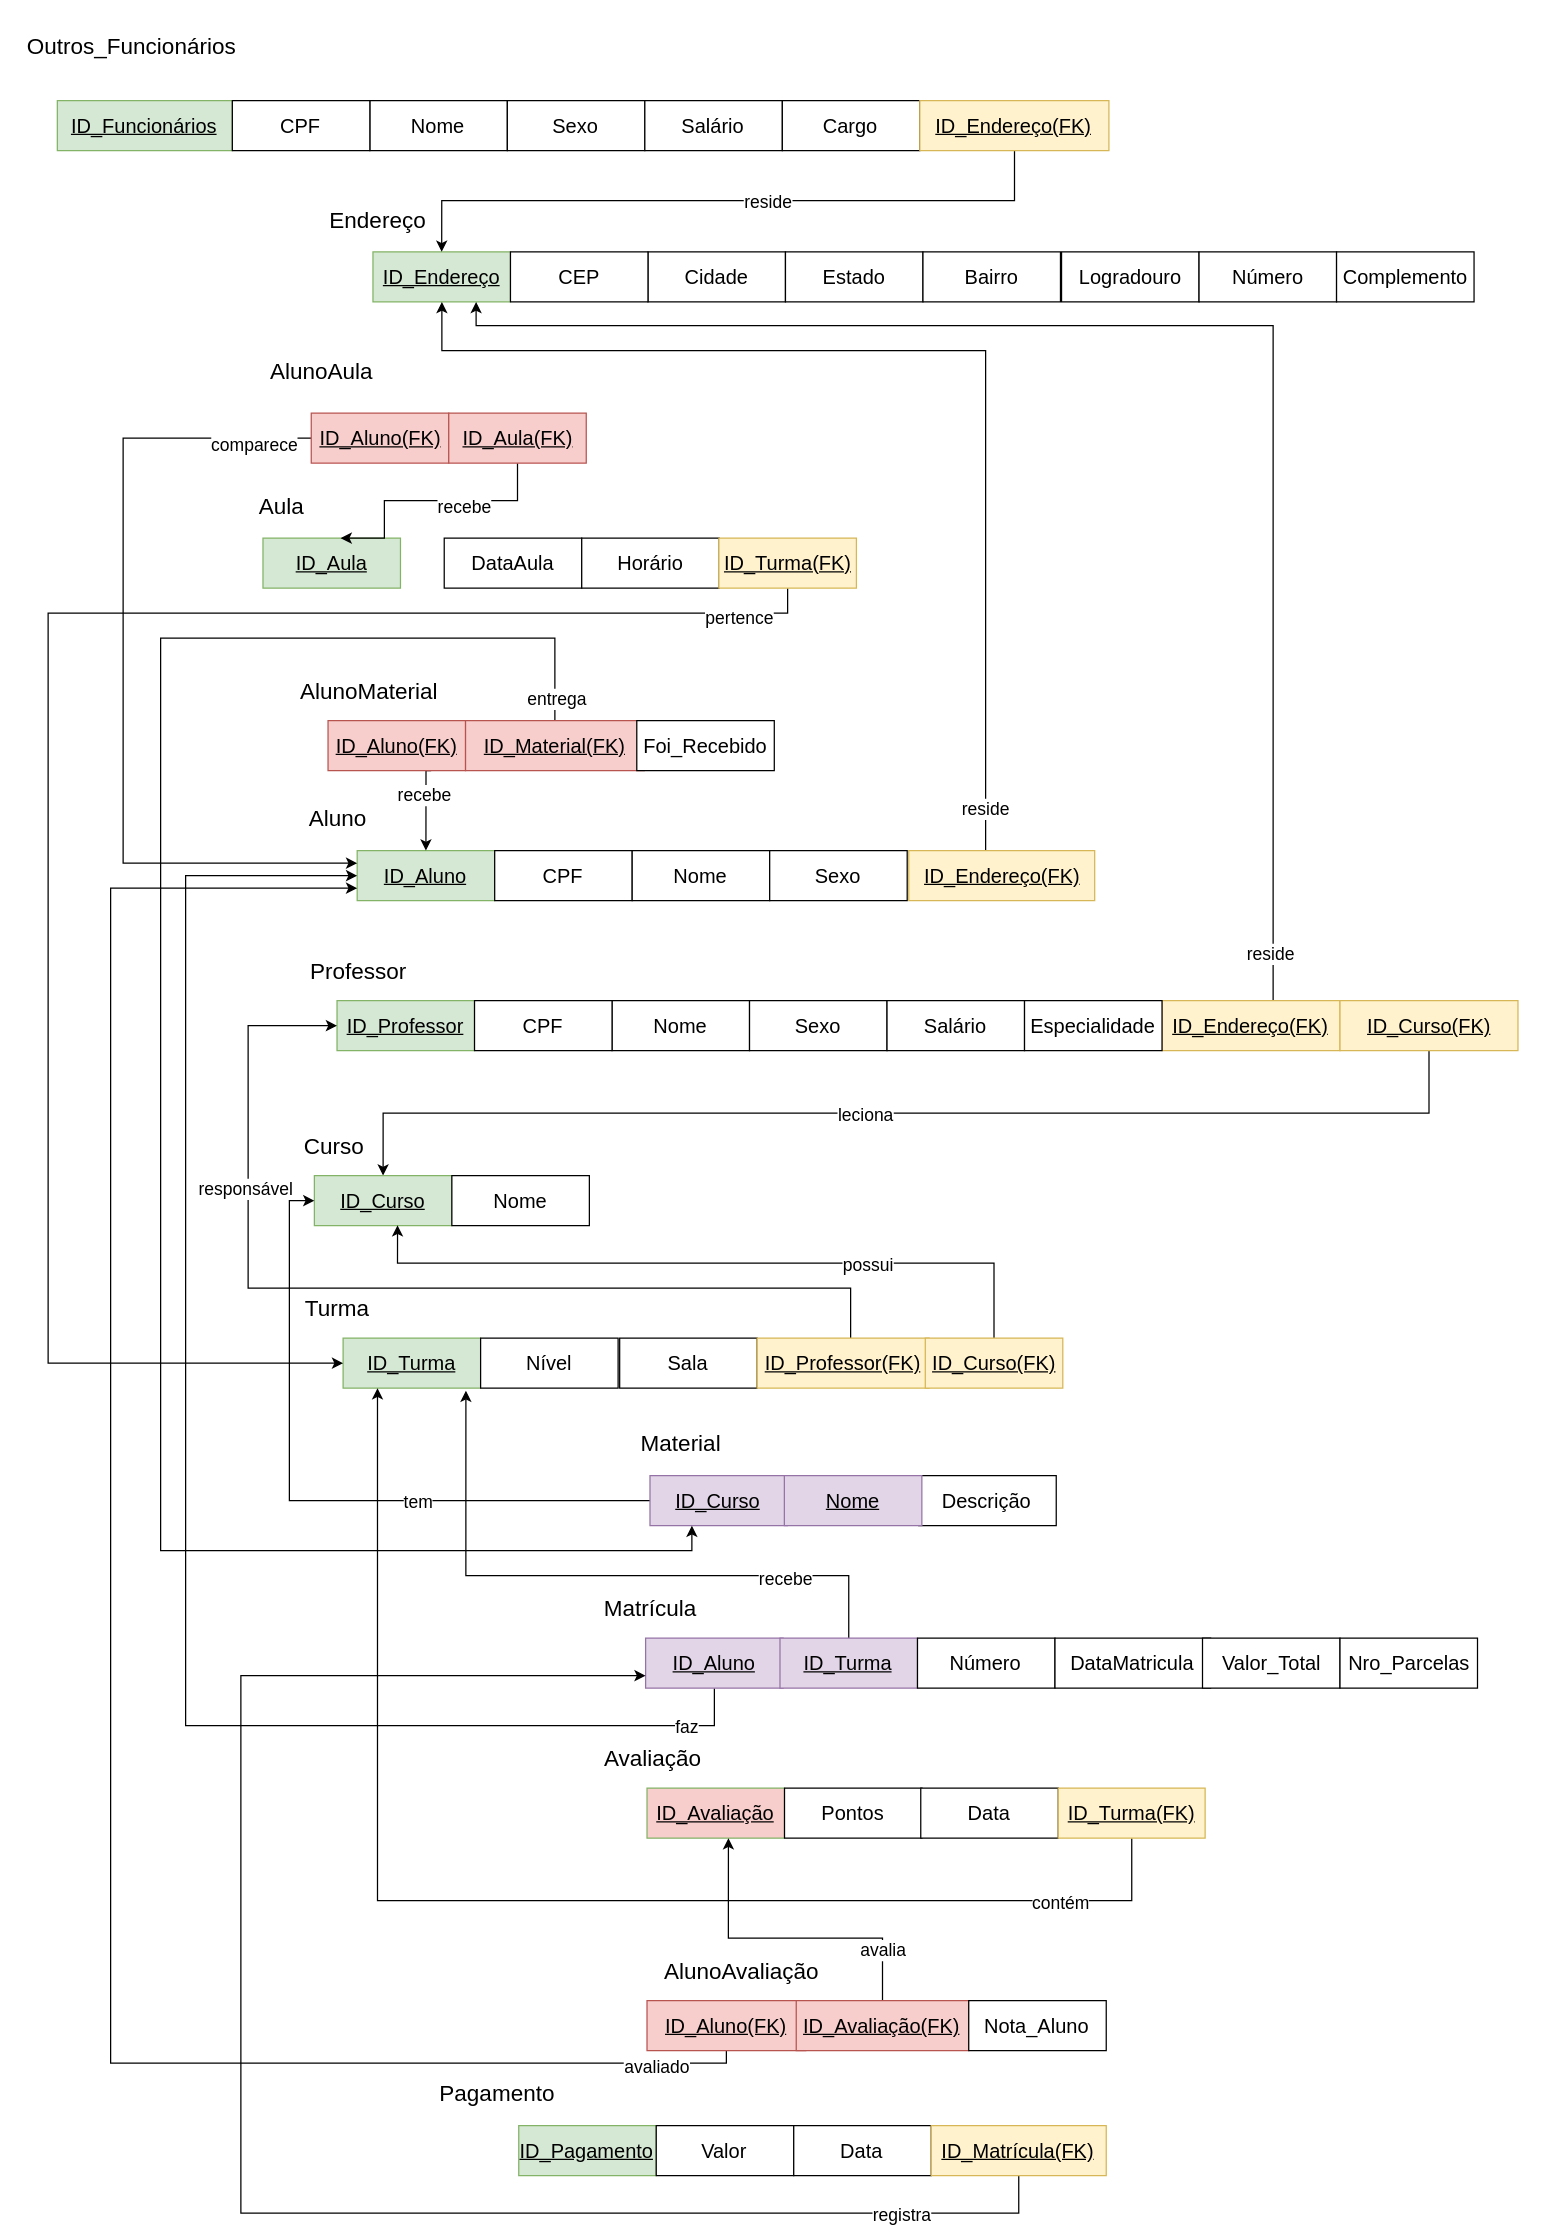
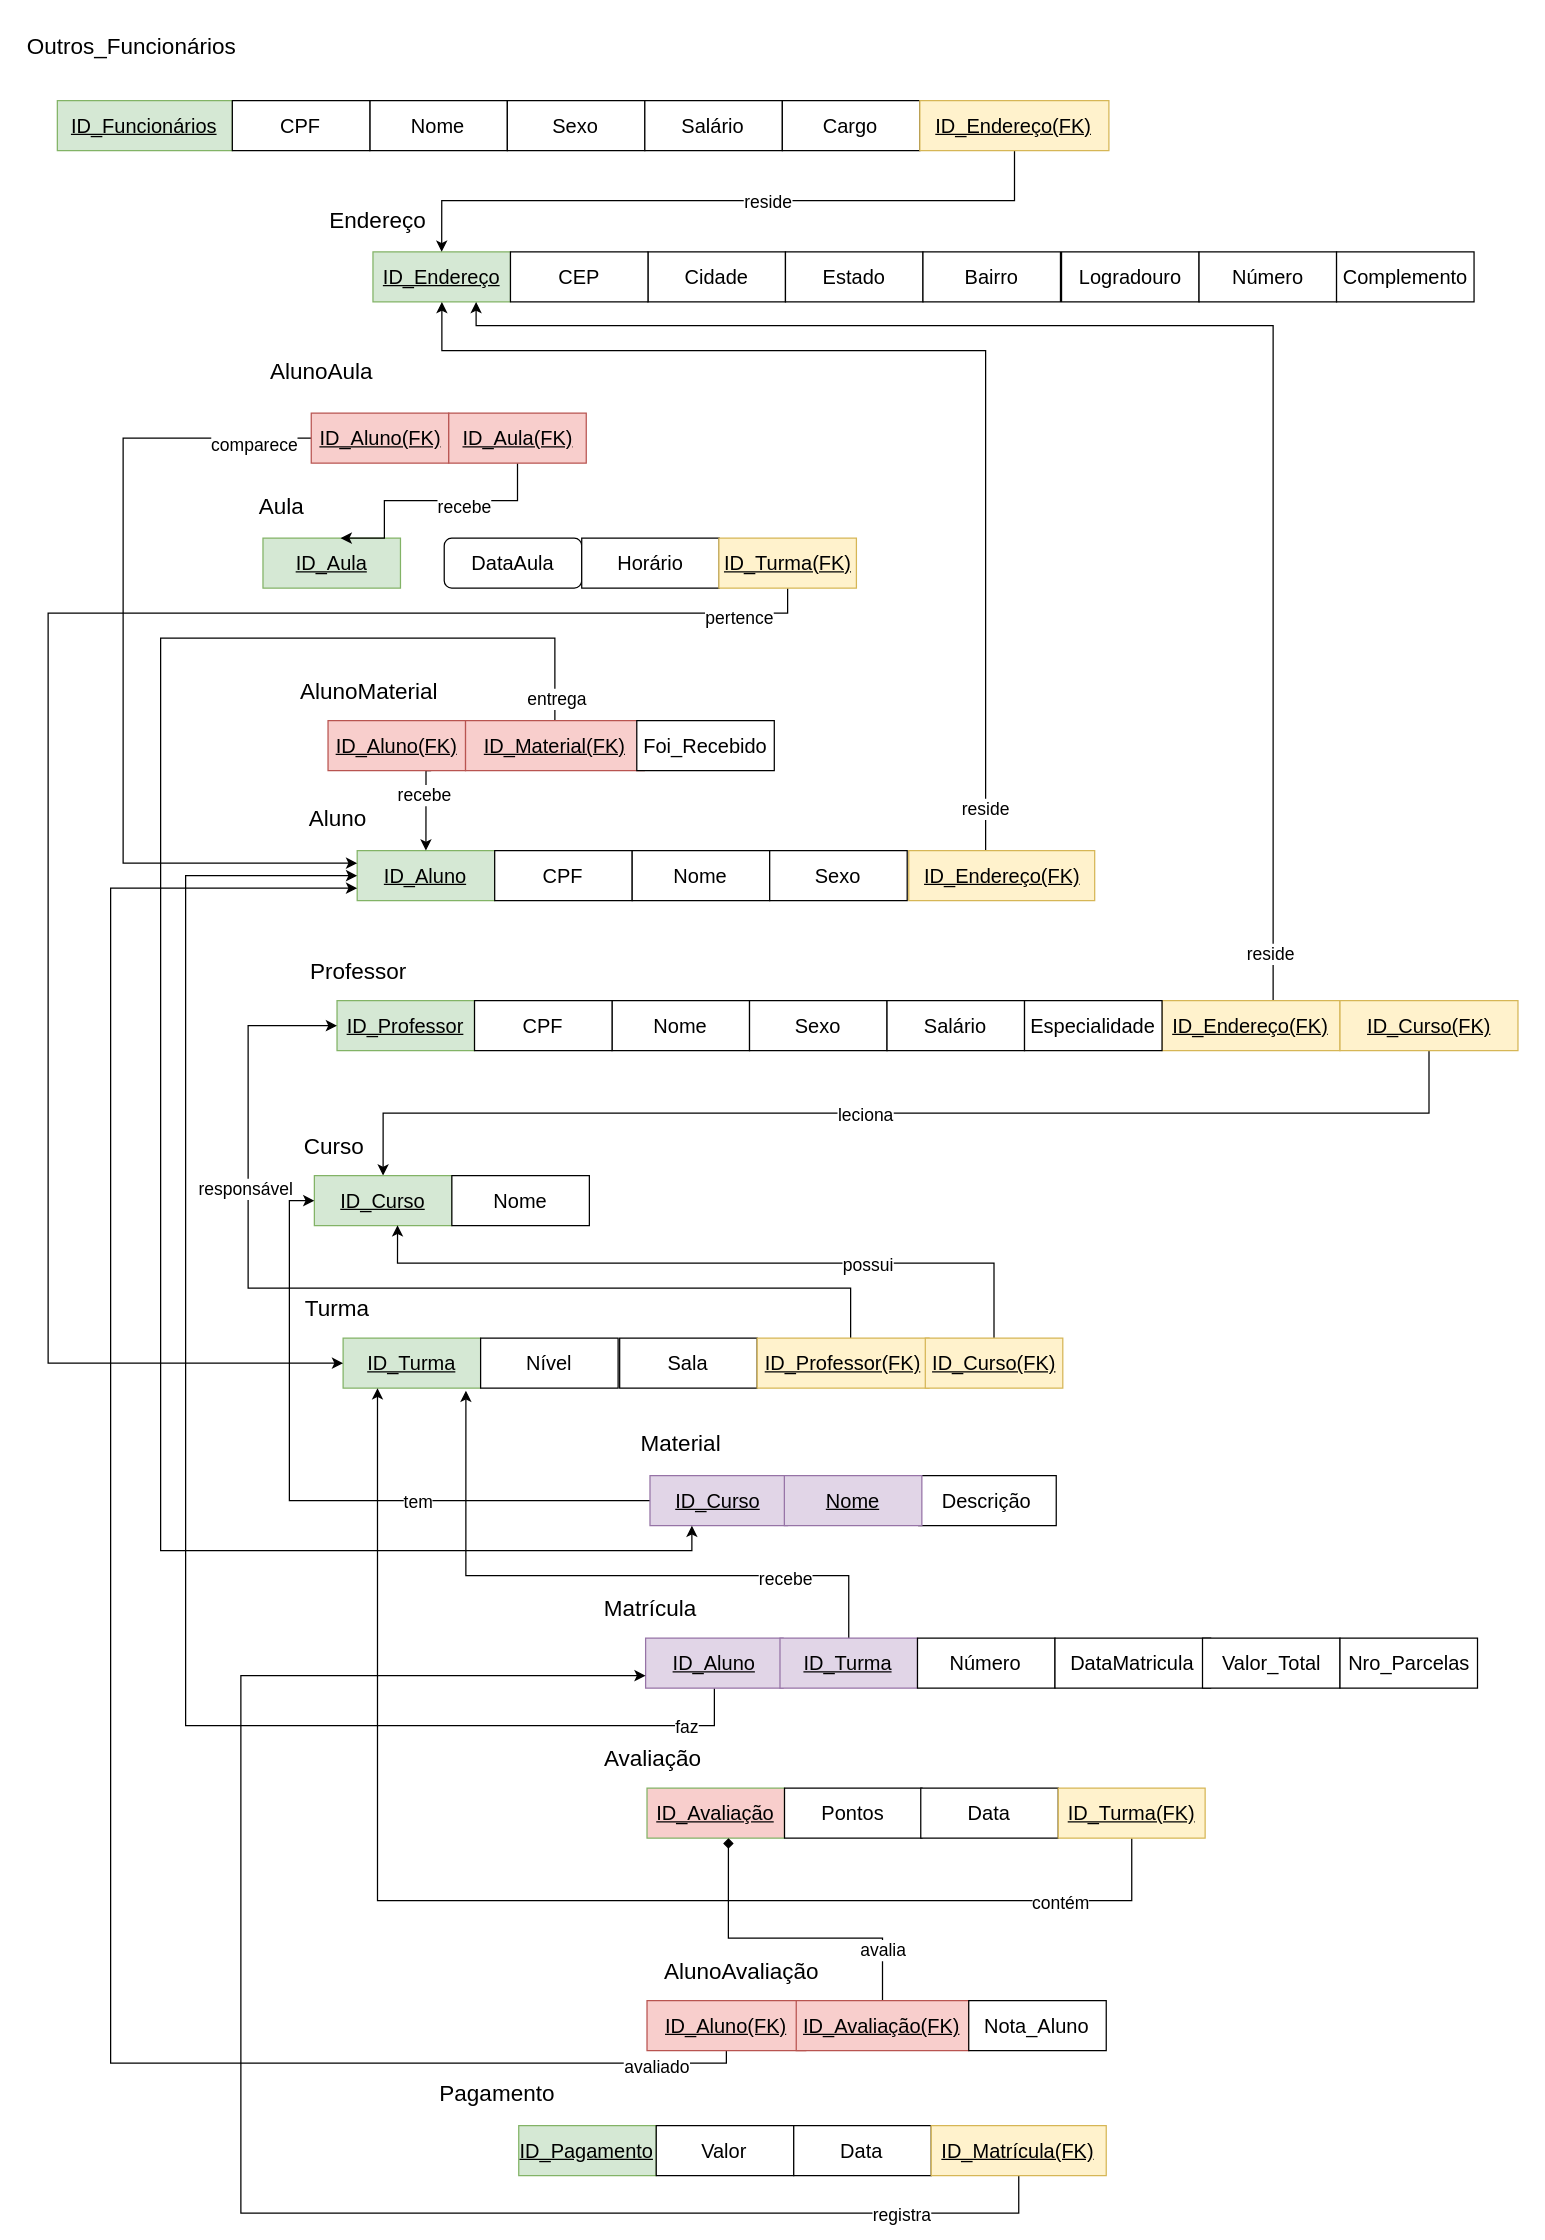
node "DataAula": shape rectangle -> rounded rectangle
edge "ID_Avaliação(FK)" -> "ID_Avaliação": arrowhead classic -> diamond
